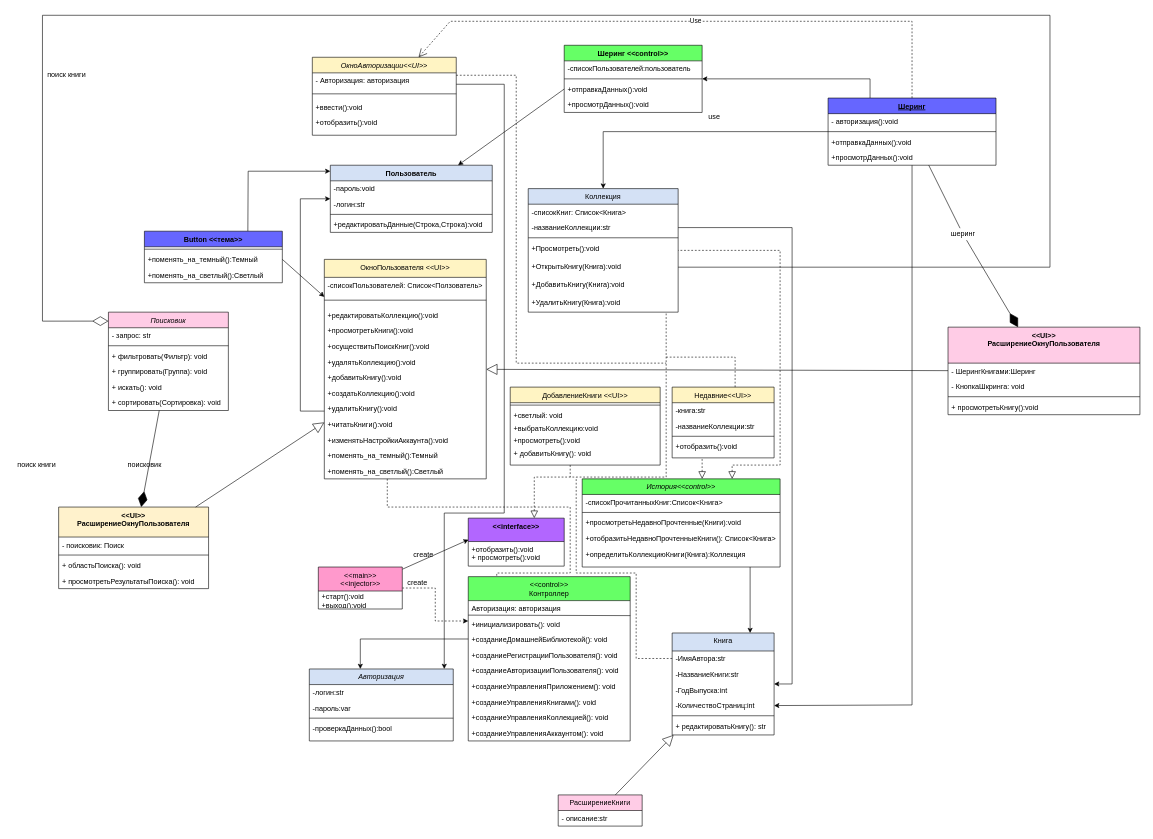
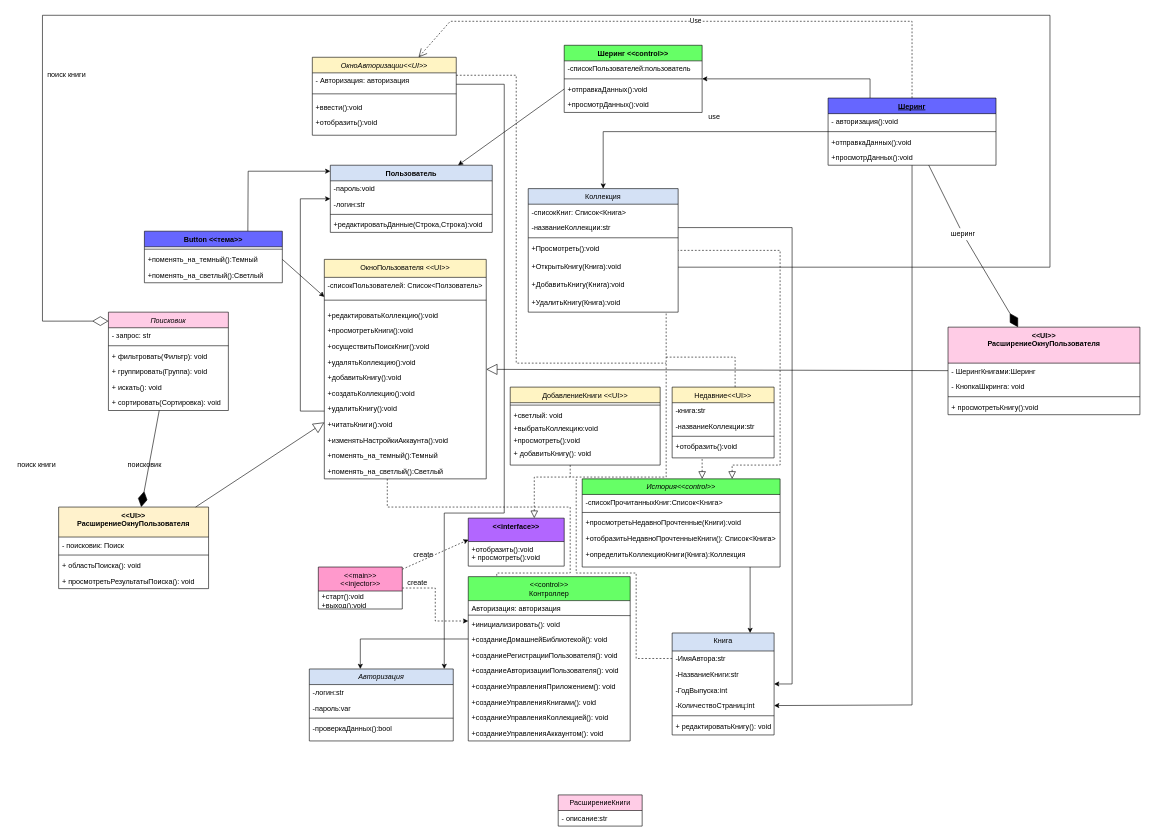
edge "<<main>><<injector>>" -> "+отобразить():void + просмотреть():void": style solid -> dashed
node "+ редактироватьКнигу(): str": label "+ редактироватьКнигу(): str" -> "+ редактироватьКнигу(): void"
edge "РасширениеКниги" -> "Книга": removed
